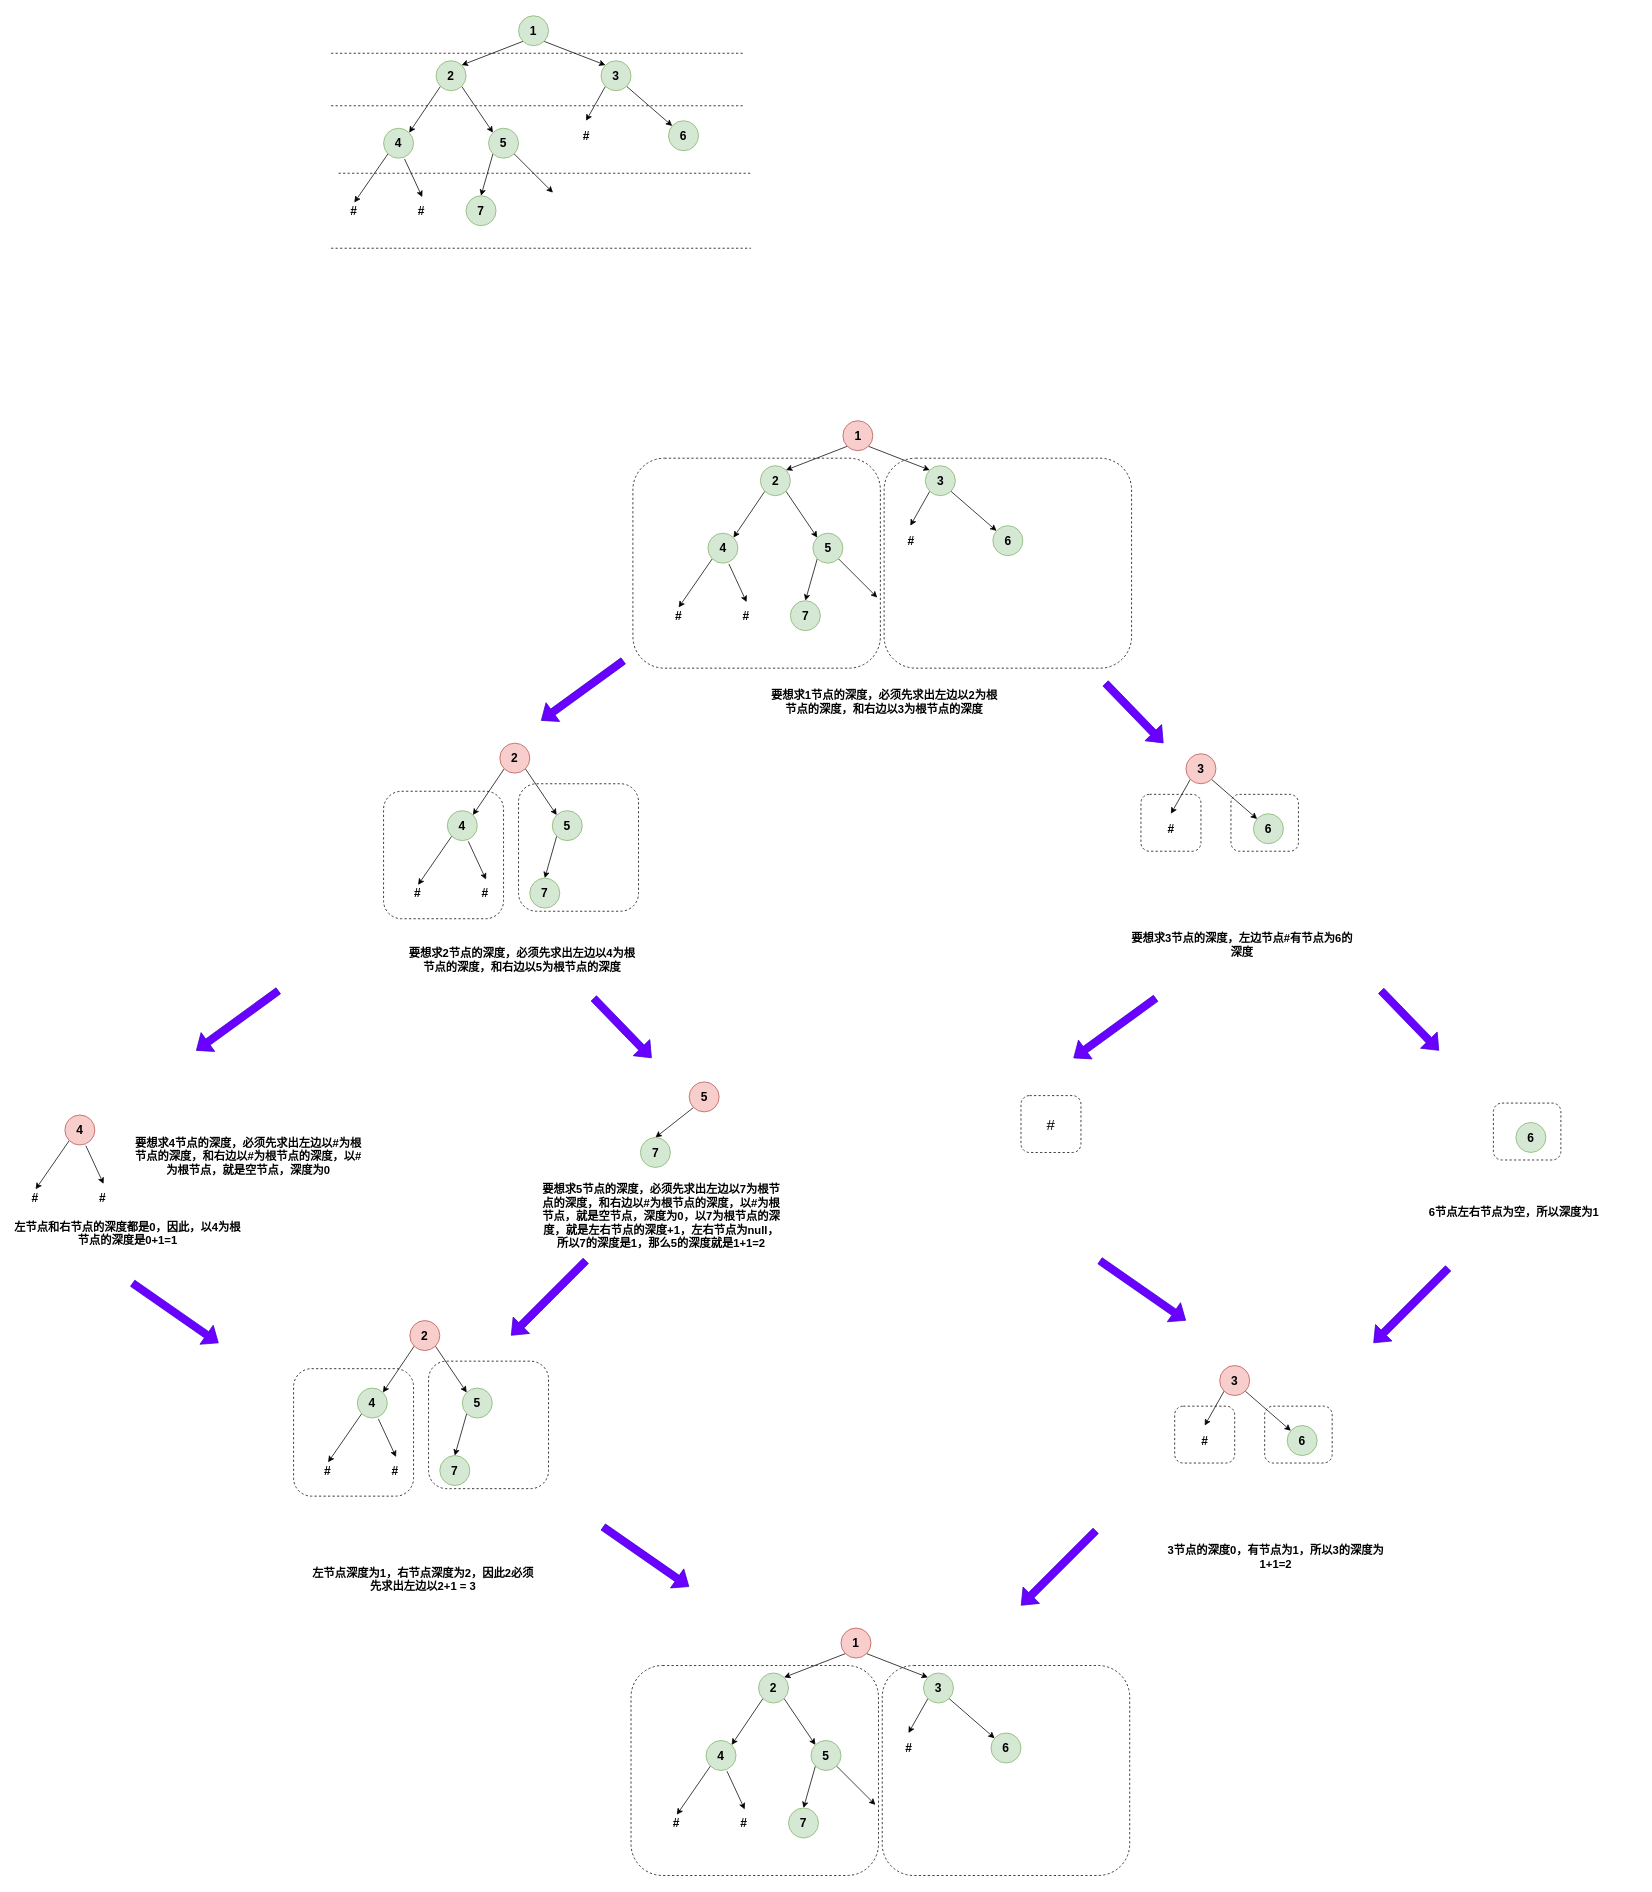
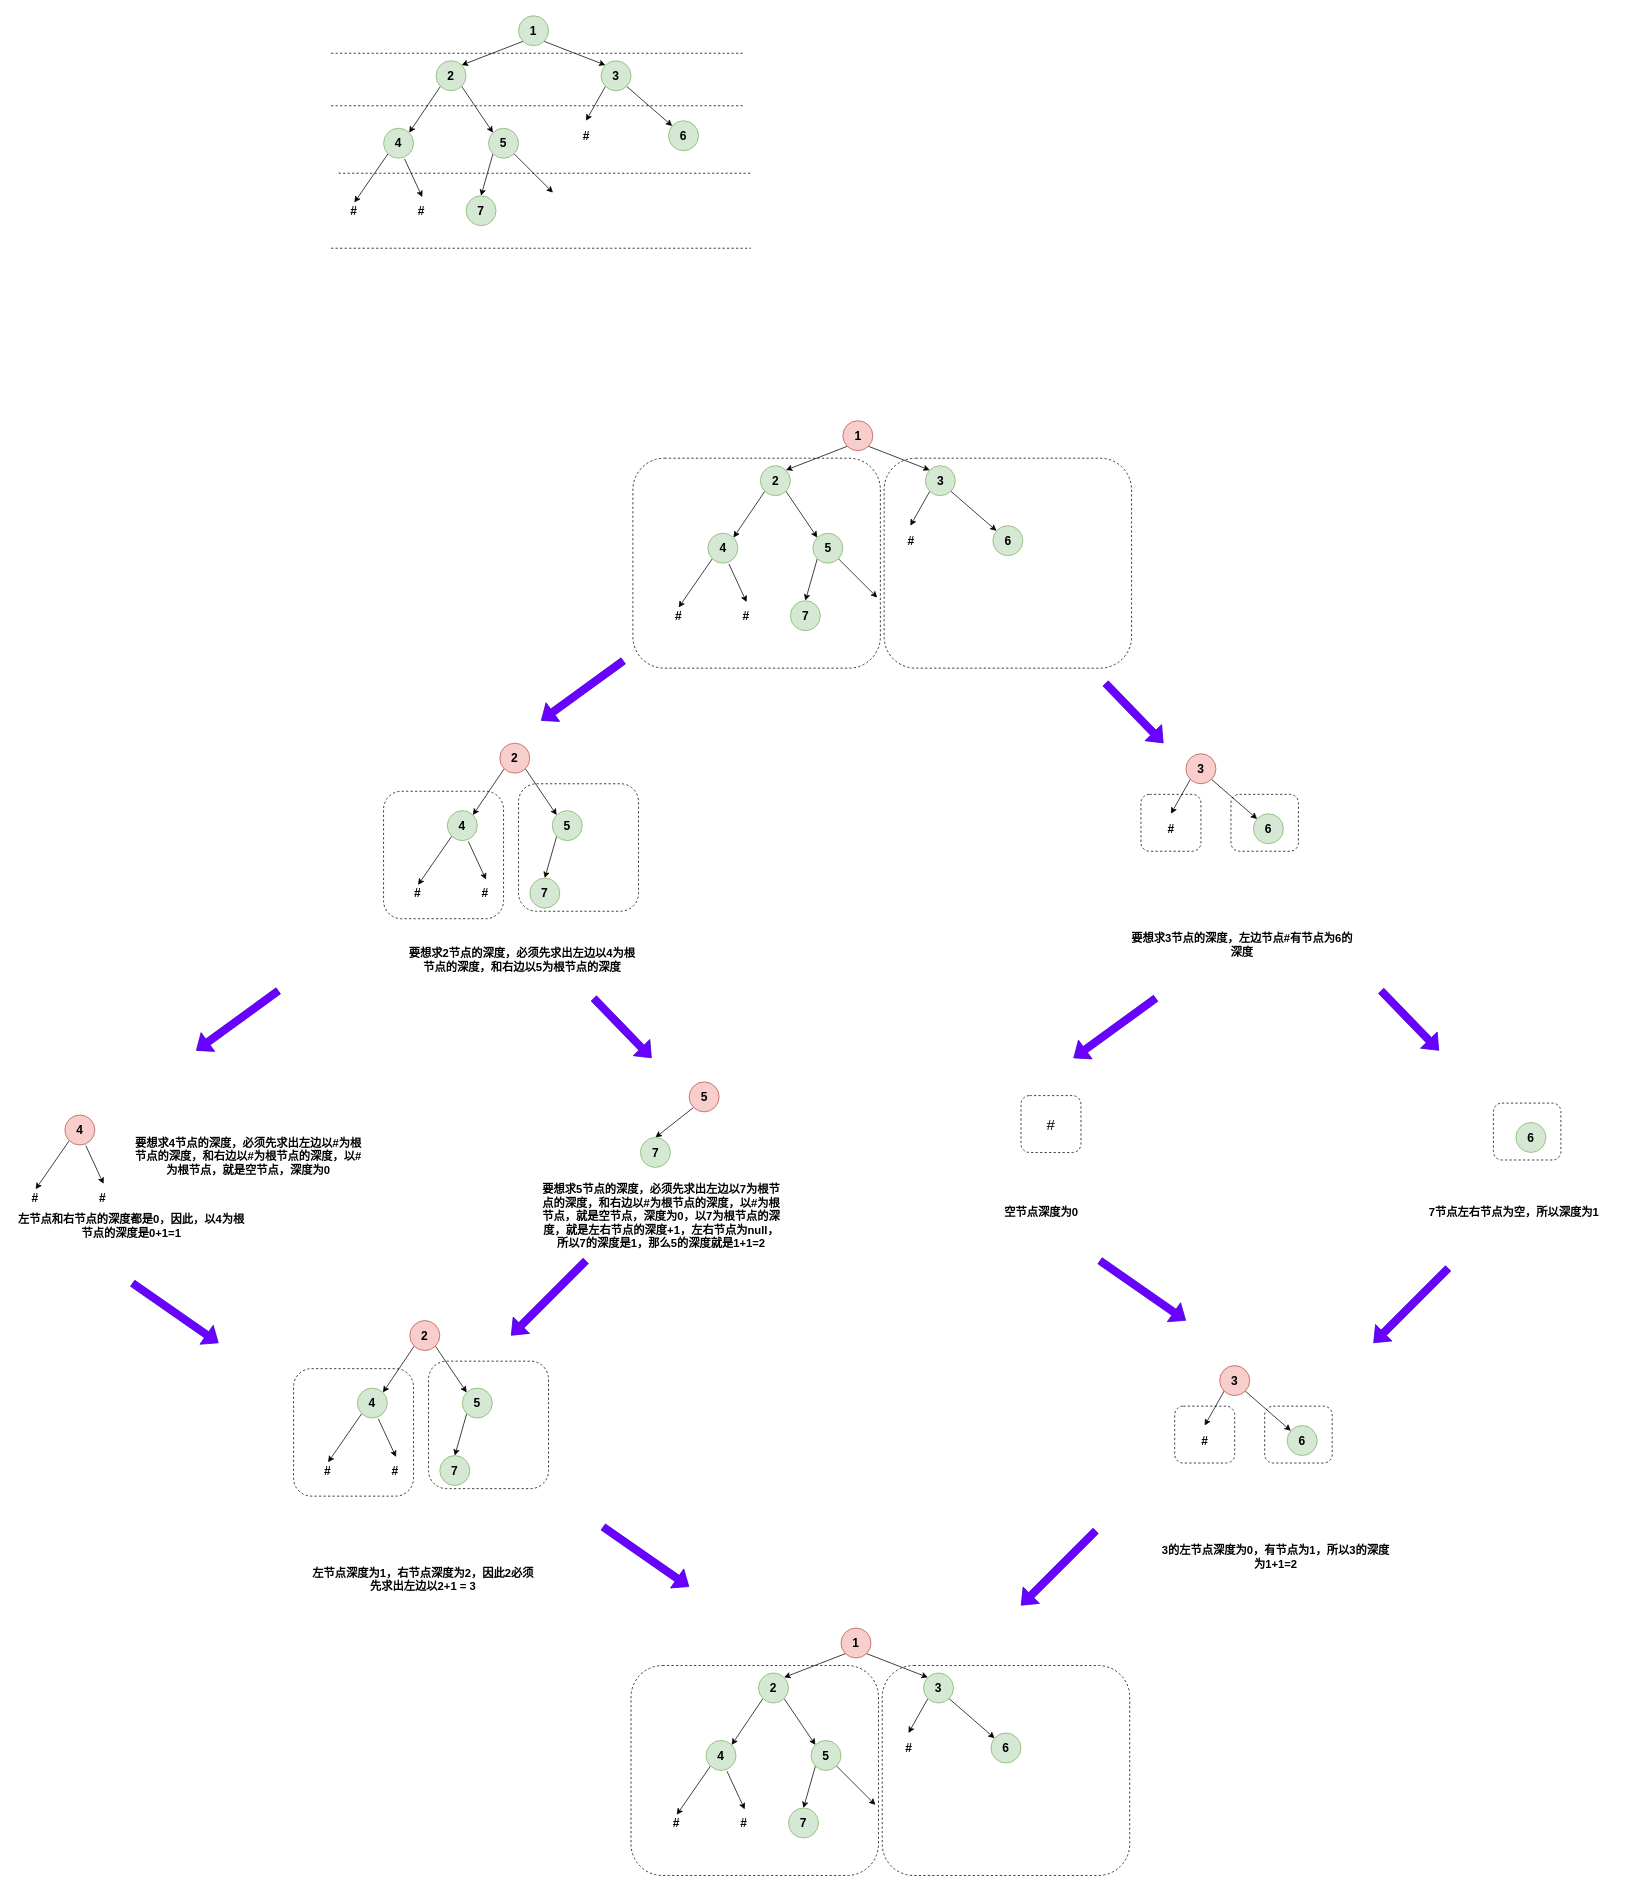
node "要想求1节点的深度，必须先求出左边以2为根节点的深度，和右边以3为根节点的深度": removed
node "空节点深度为0": added
node "6节点左右节点为空，所以深度为1": label "6节点左右节点为空，所以深度为1" -> "7节点左右节点为空，所以深度为1"
node "左节点和右节点的深度都是0，因此，以4为根节点的深度是0+1=1": moved (128, 1233) -> (132, 1226)
node "3节点的深度0，有节点为1，所以3的深度为1+1=2": label "3节点的深度0，有节点为1，所以3的深度为1+1=2" -> "3的左节点深度为0，有节点为1，所以3的深度为1+1=2"
